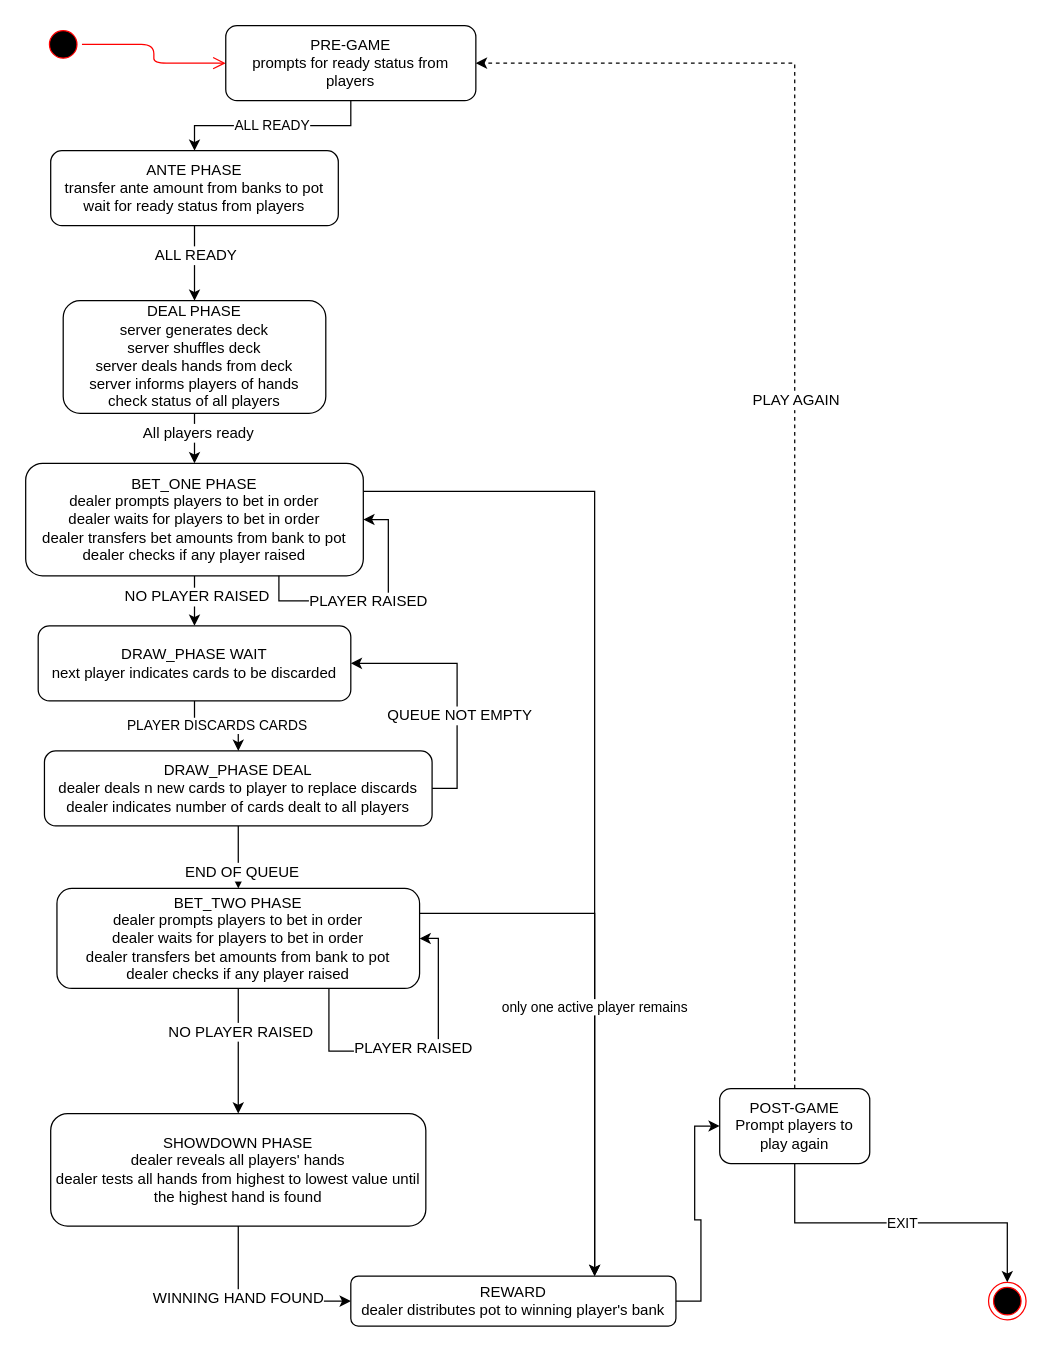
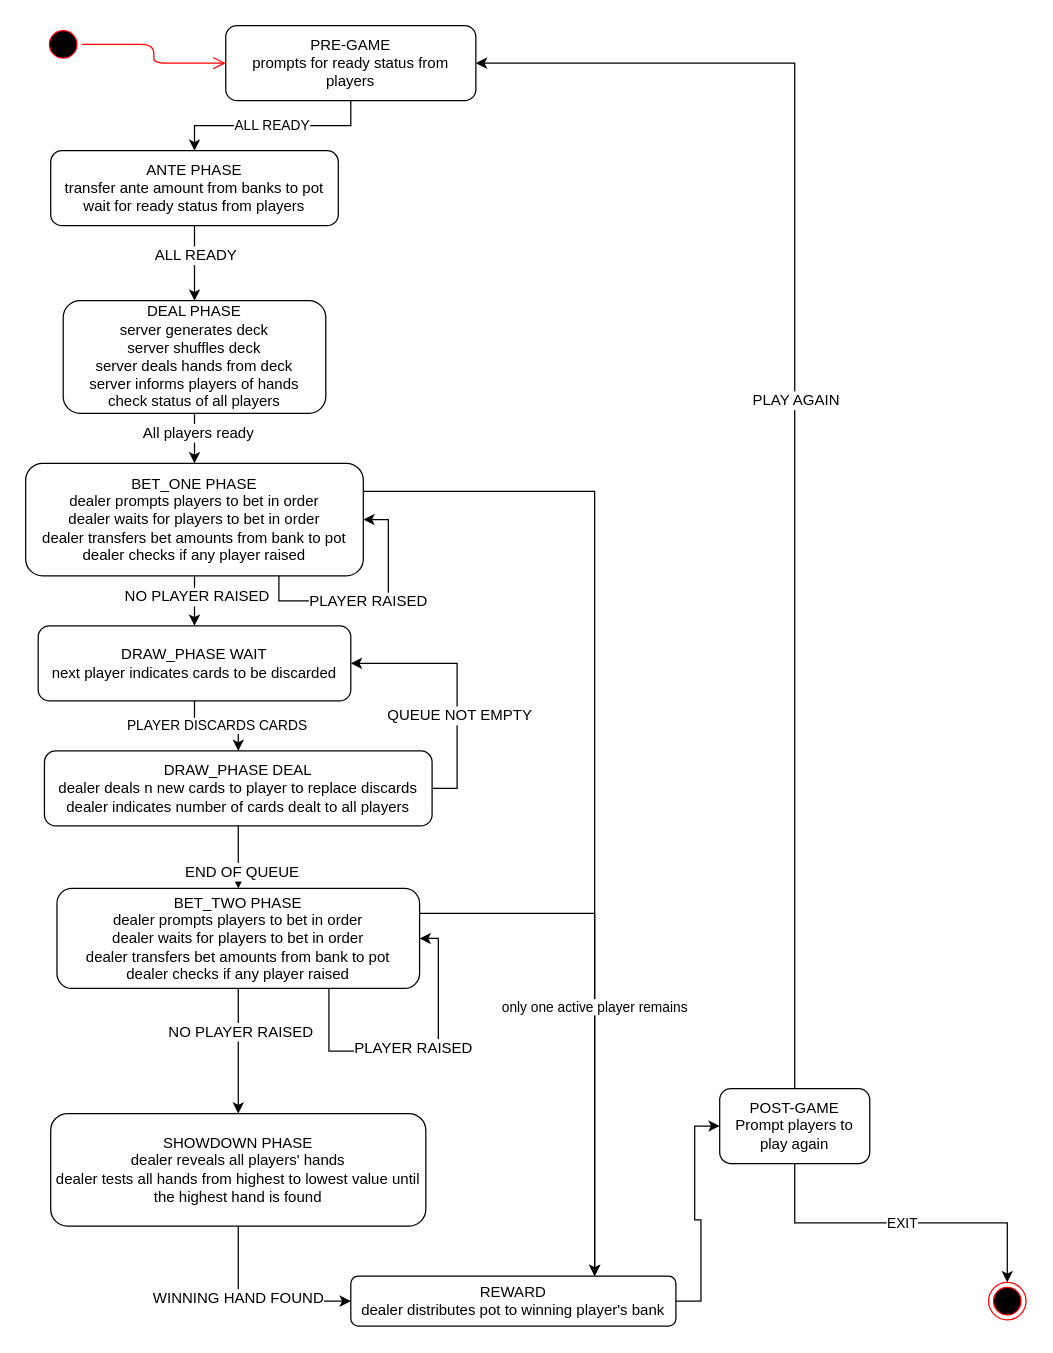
edge "POST-GAME Prompt players to play again" -> "PRE-GAME prompts for ready status from players": style dashed -> solid
